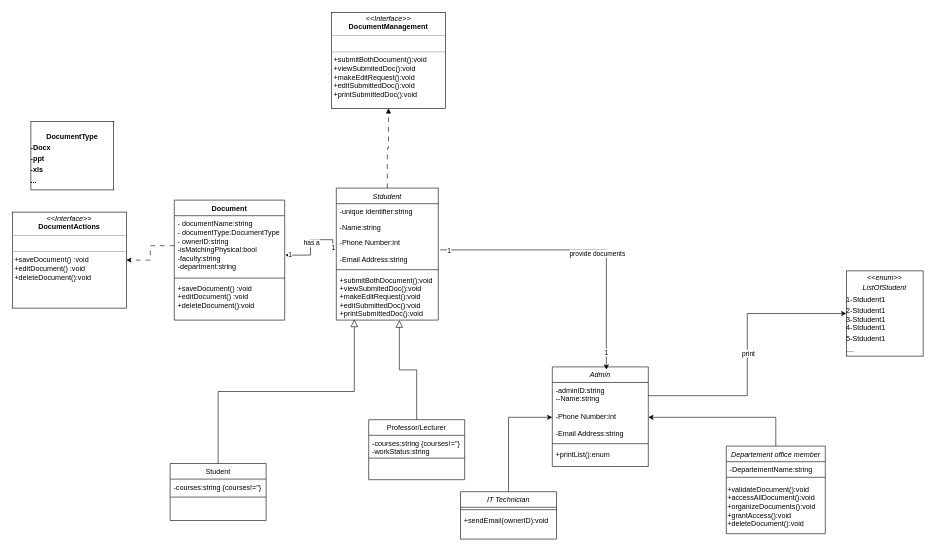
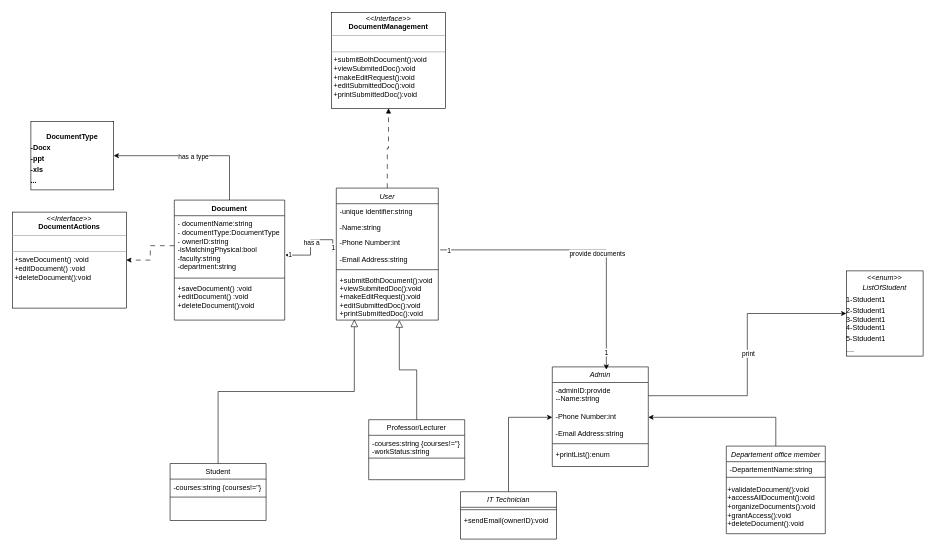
edge "Document" -> "DocumentType -Docx -ppt -xls ...": added, label "has a type"
node "Stdudent": label "Stdudent" -> "User"
node "-adminID:string --Name:string": label "-adminID:string --Name:string" -> "-adminID:provide --Name:string"
